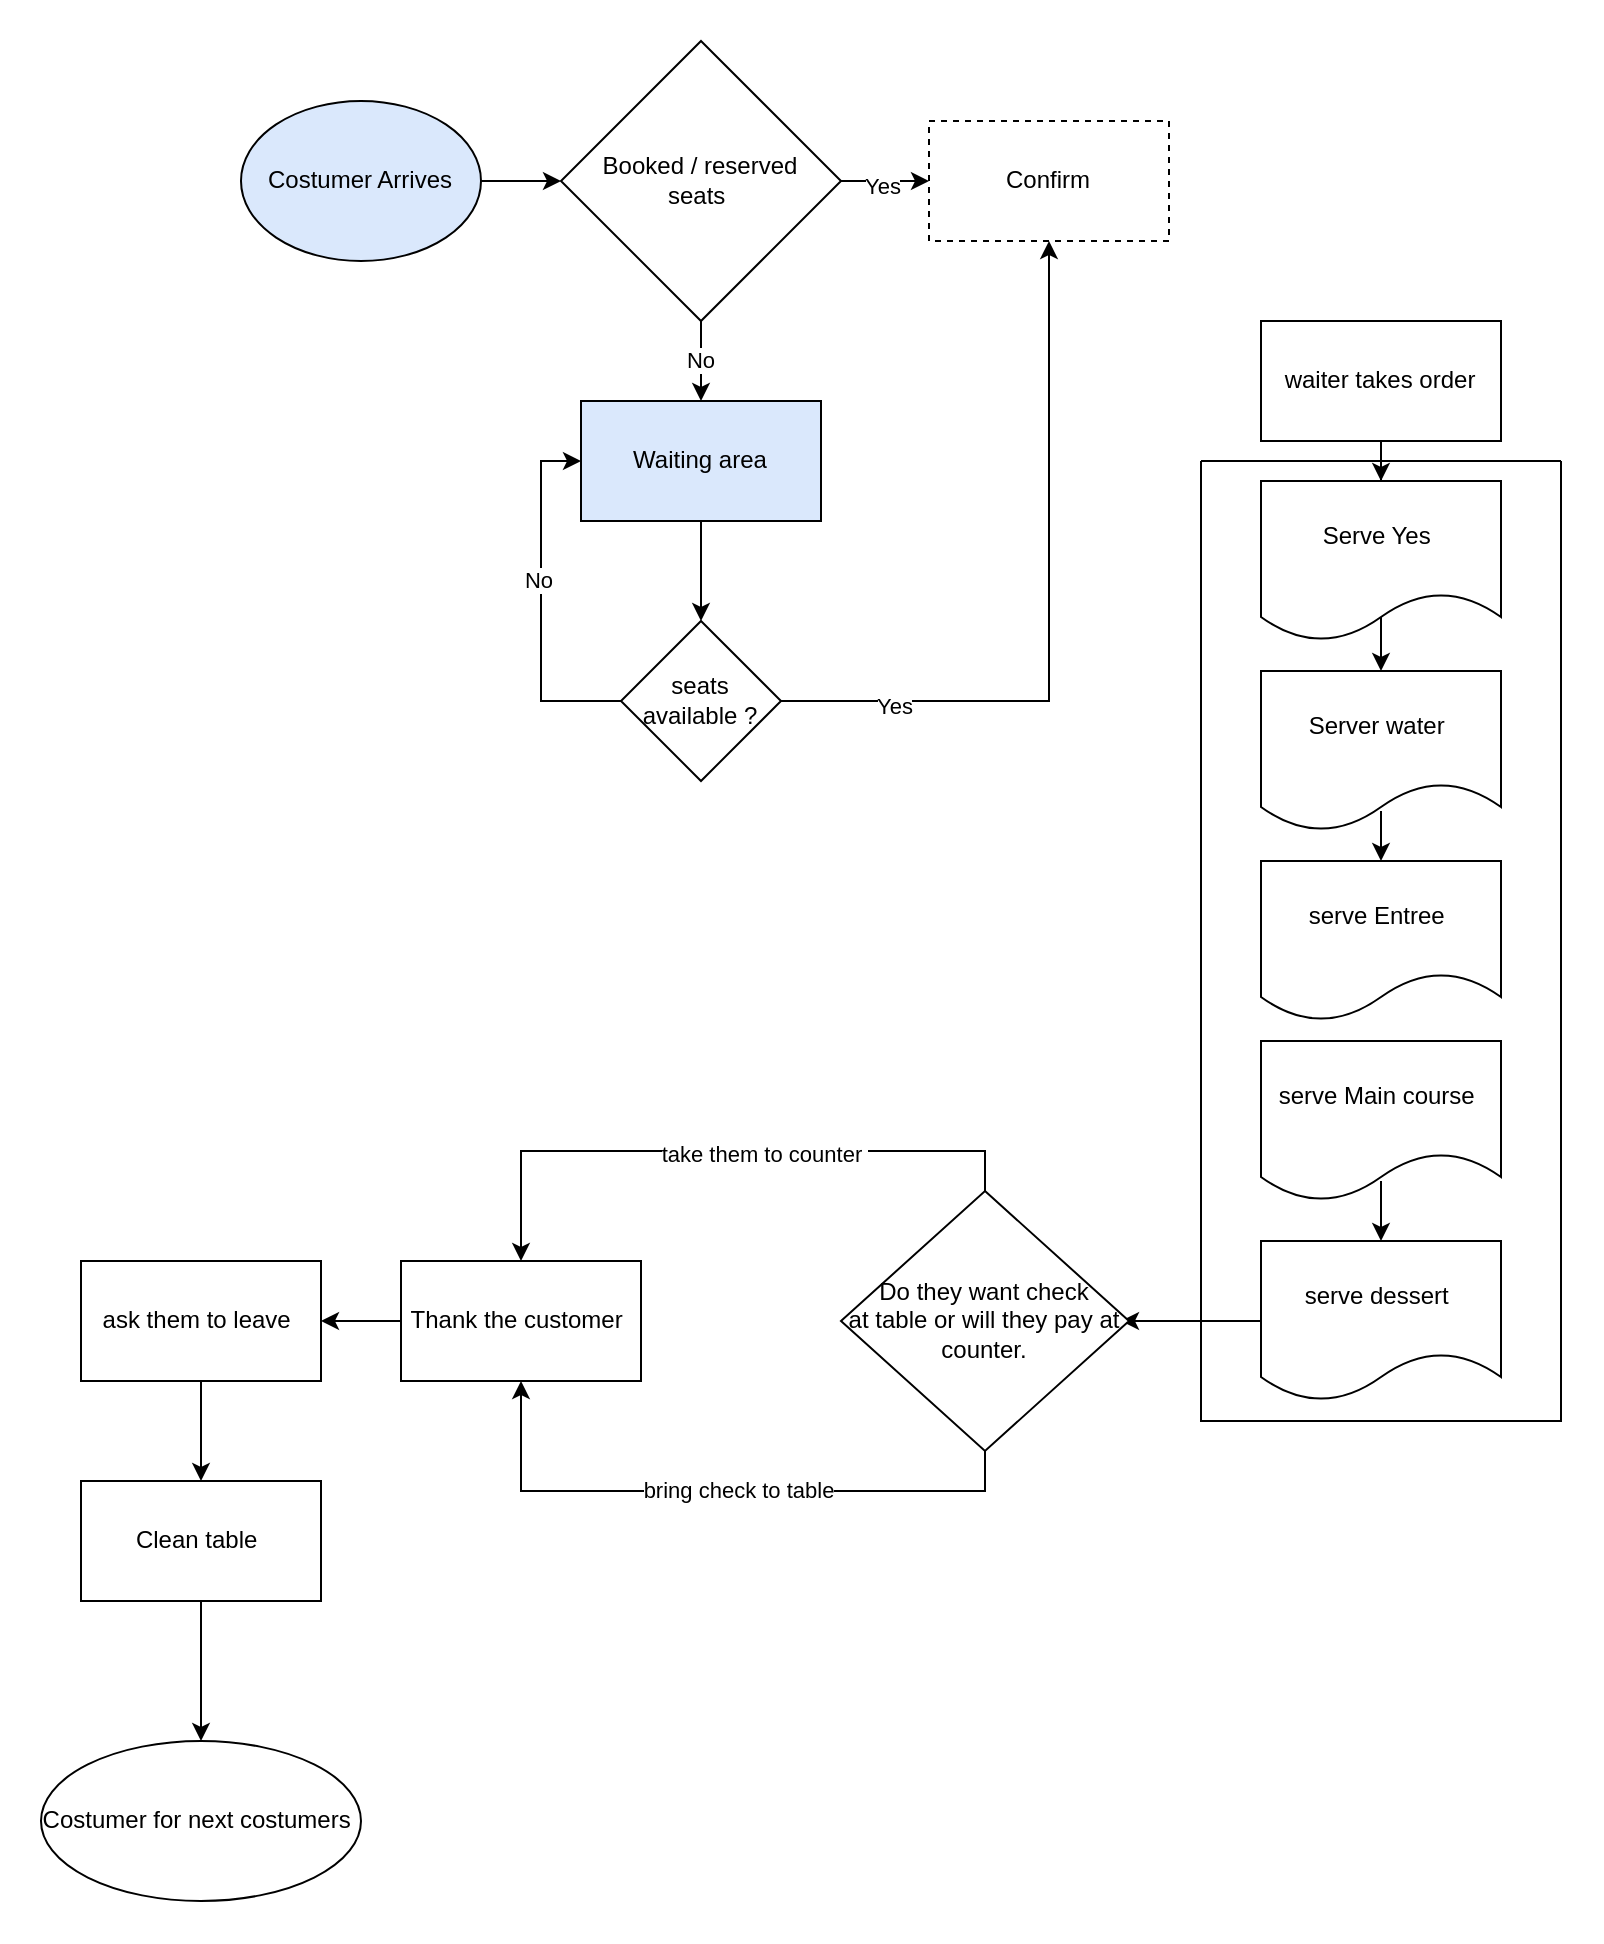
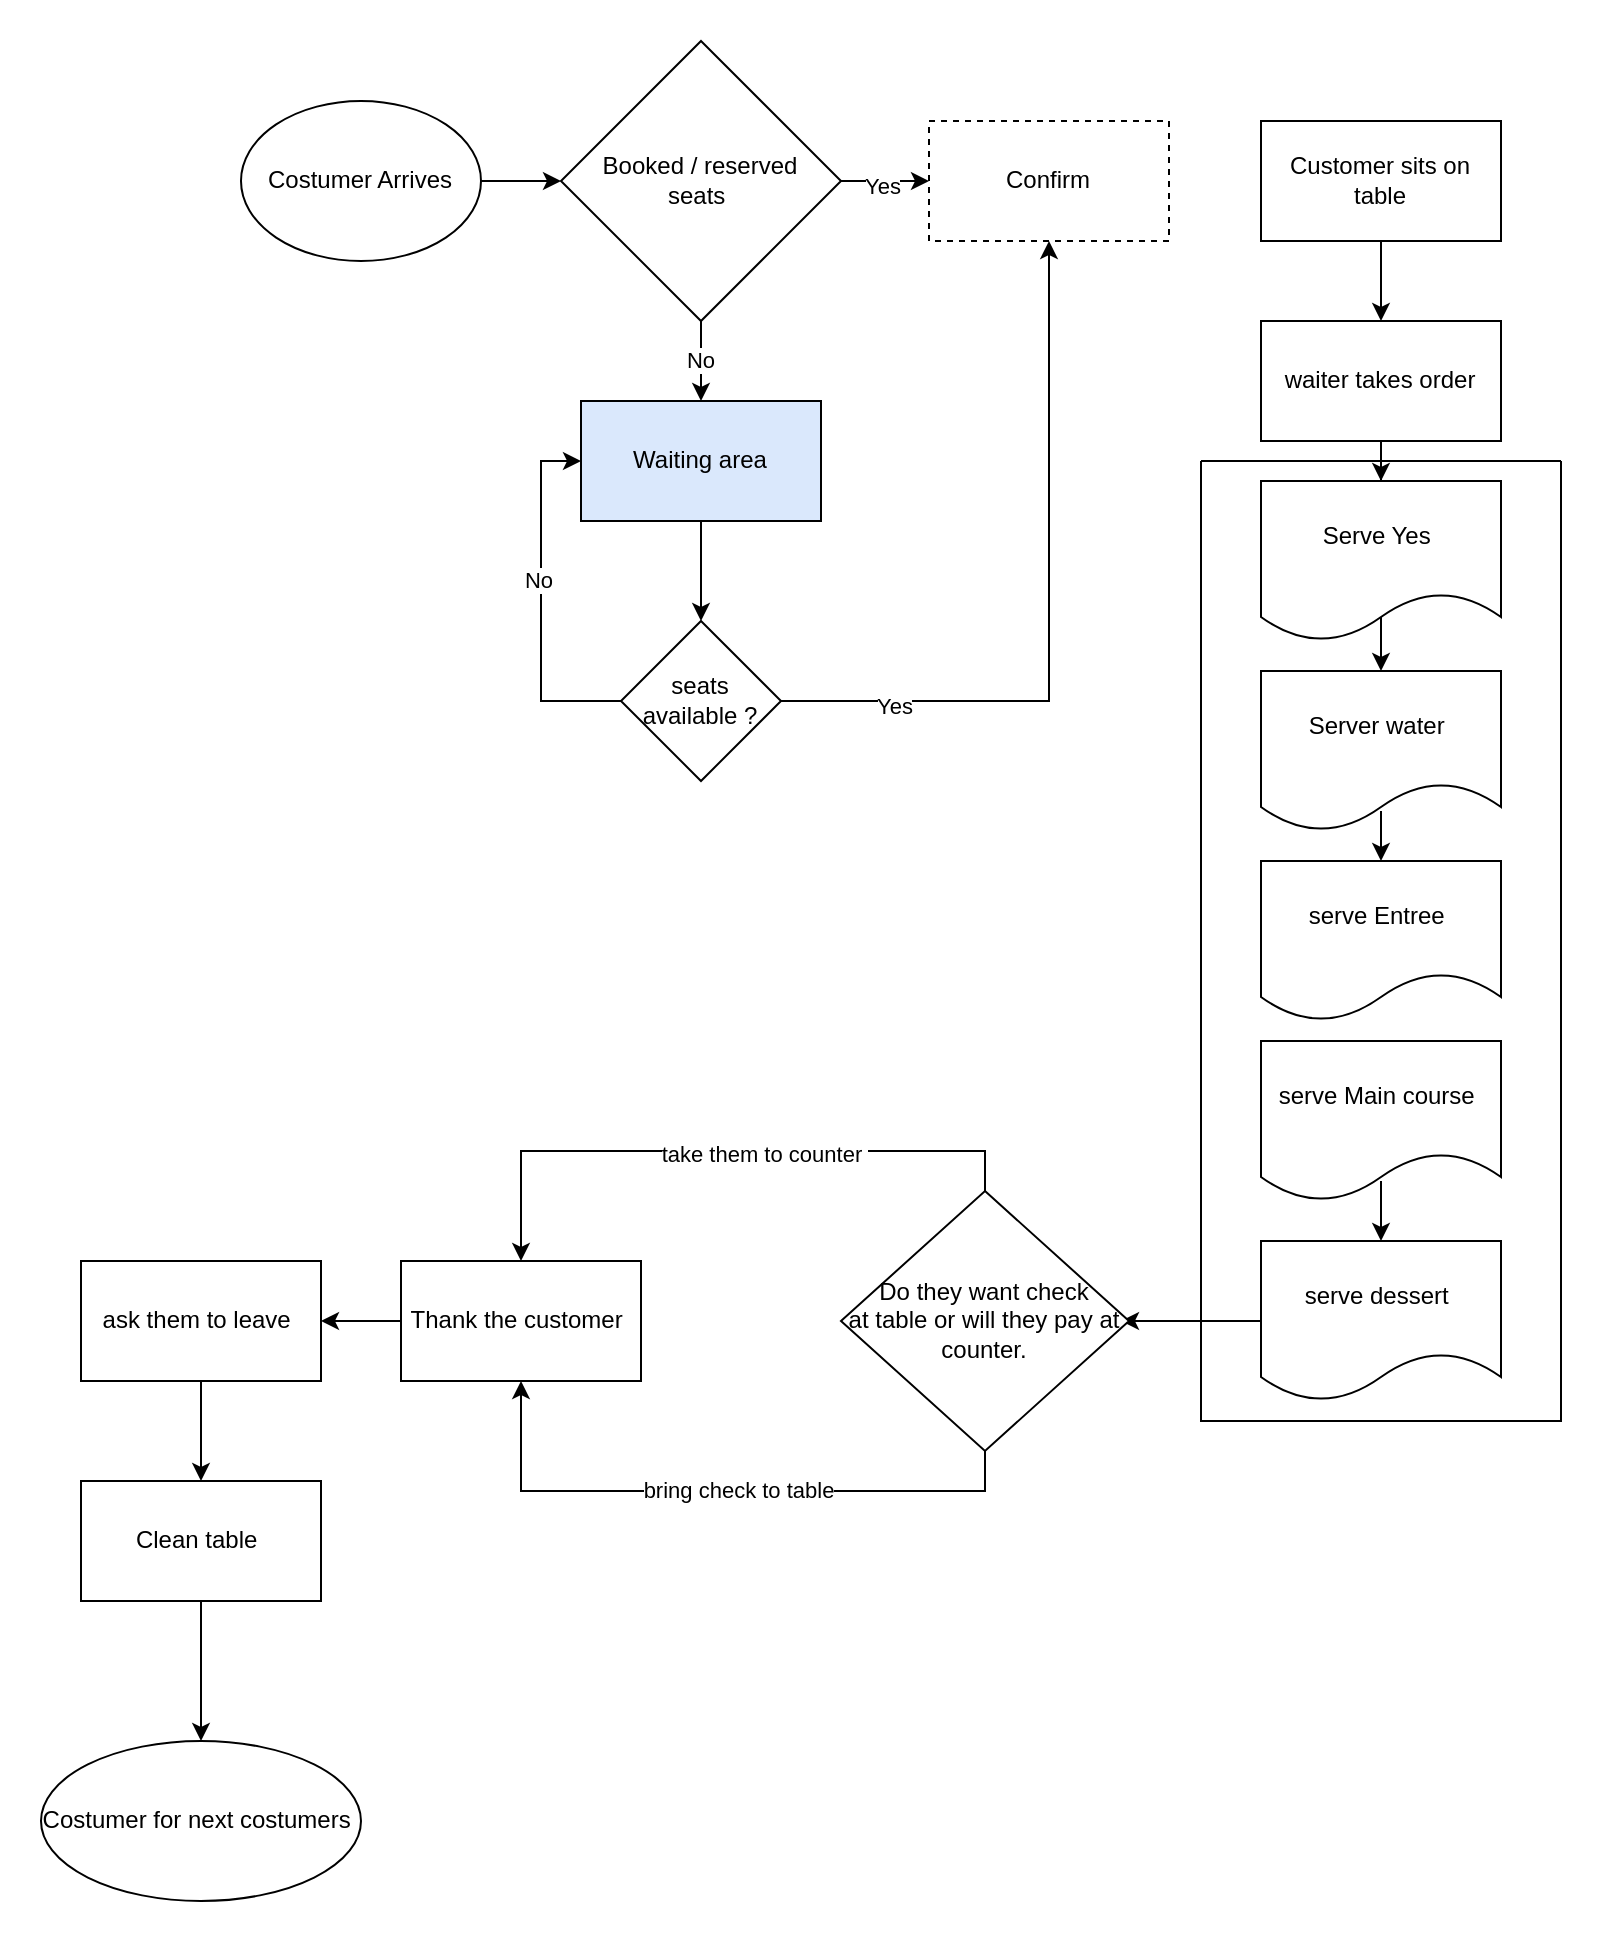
node "Costumer Arrives": fillcolor #dae8fc -> #ffffff
node "Customer sits on table": added
edge "Customer sits on table" -> "waiter takes order": added
